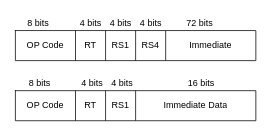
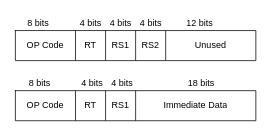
node "72 bits": label "72 bits" -> "12 bits"
node "RS4": label "RS4" -> "RS2"
node "Immediate": label "Immediate" -> "Unused"
node "16 bits": label "16 bits" -> "18 bits"
